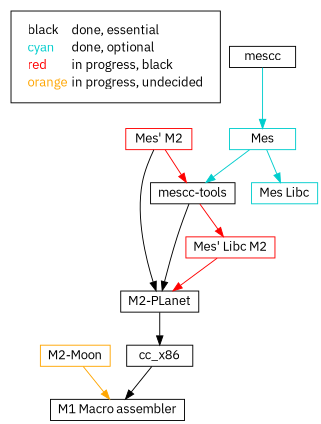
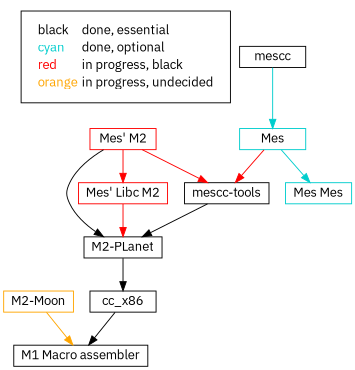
edge "Mes" -> "mescc-tools": color cyan3 -> red1
node "Mes Libc": label "Mes Libc" -> "Mes Mes"
edge "mescc-tools" -> "Mes' Libc M2": now "Mes' M2" -> "Mes' Libc M2"
